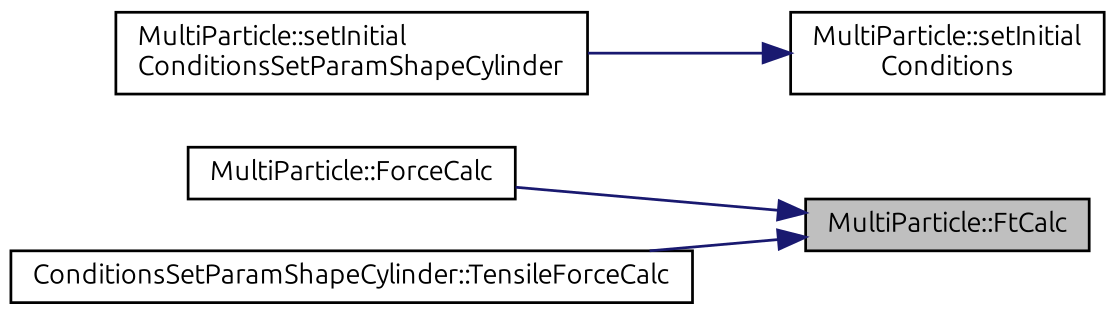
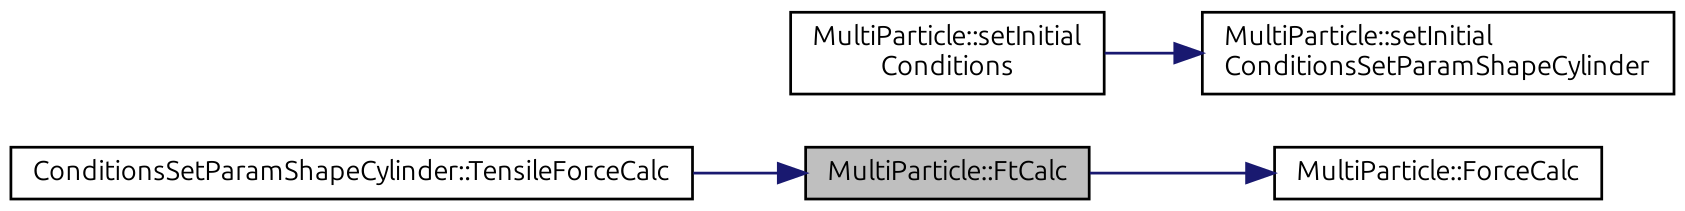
edge "MultiParticle::setInitial ConditionsSetParamShapeCylinder" -> "MultiParticle::setInitial Conditions": reversed
edge "MultiParticle::ForceCalc" -> "MultiParticle::FtCalc": reversed
